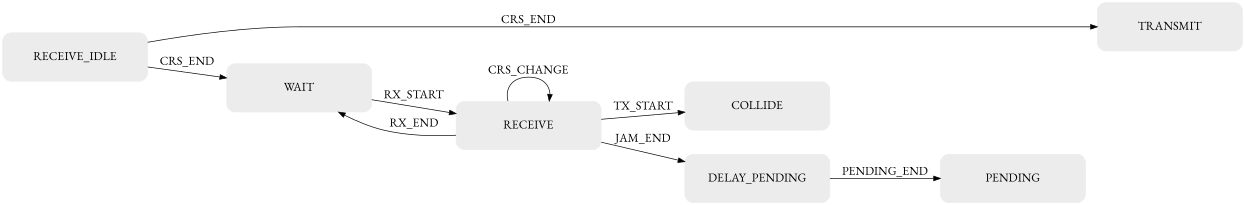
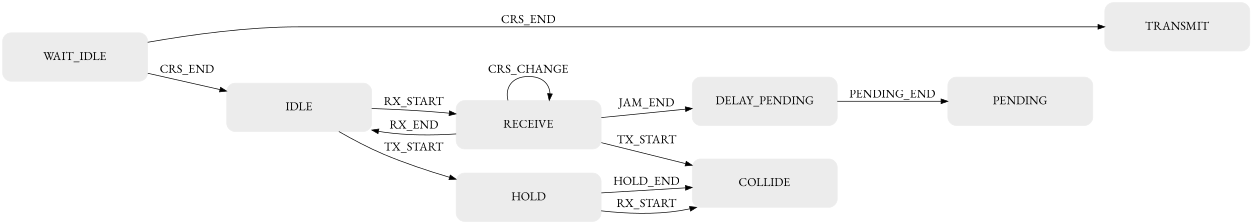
node "RECEIVE_IDLE": label "RECEIVE_IDLE" -> "WAIT_IDLE"
node "WAIT": label "WAIT" -> "IDLE"
node "HOLD": added
